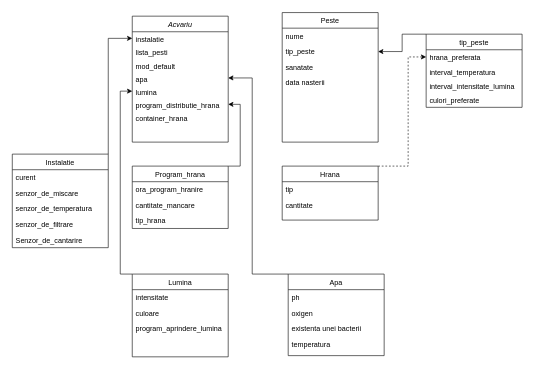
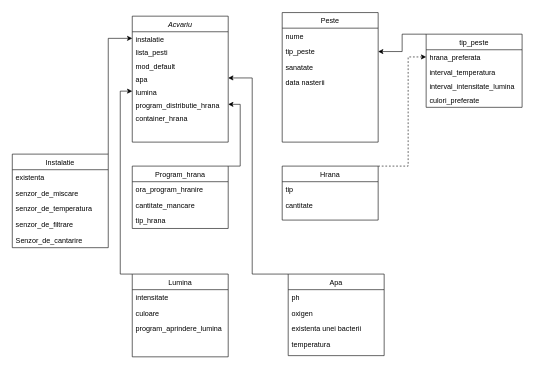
node "curent": label "curent" -> "existenta"
